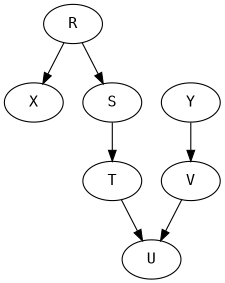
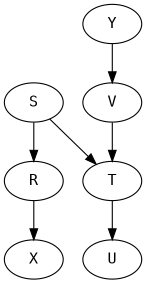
edge "R" -> "S": reversed
edge "V" -> "U": now "V" -> "T"
